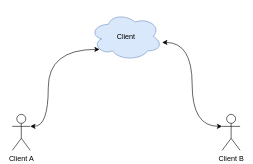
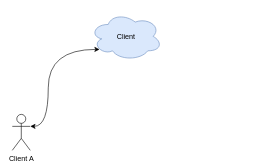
edge "Client" -- "Client B": removed
node "Client B": removed
